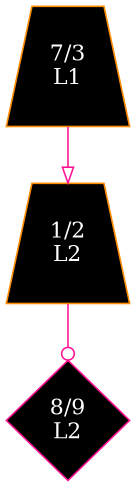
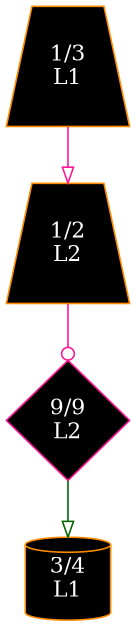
node "7/3 L1": label "7/3 L1" -> "1/3 L1"
node "8/9 L2": label "8/9 L2" -> "9/9 L2"
node "3/4 L1": added
